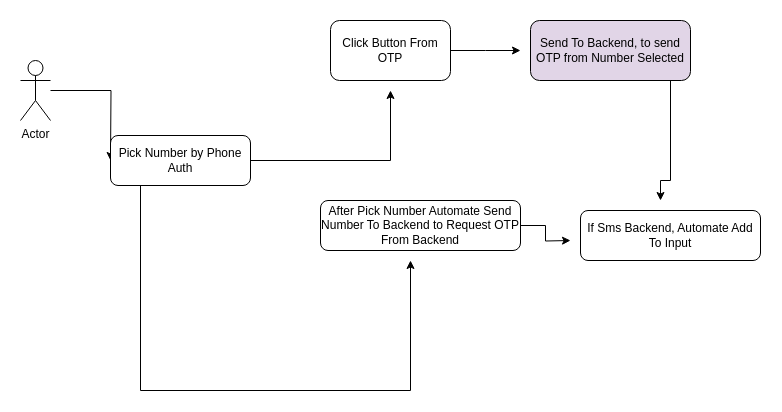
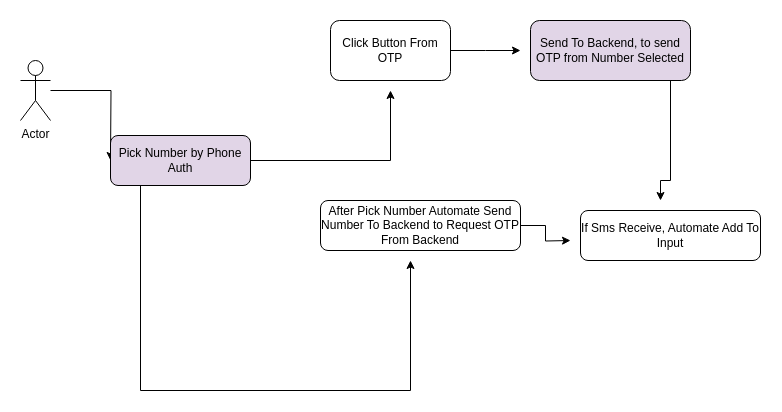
node "Pick Number by Phone Auth": fillcolor #ffffff -> #e1d5e7
node "If Sms Backend, Automate Add To Input": label "If Sms Backend, Automate Add To Input" -> "If Sms Receive, Automate Add To Input"
